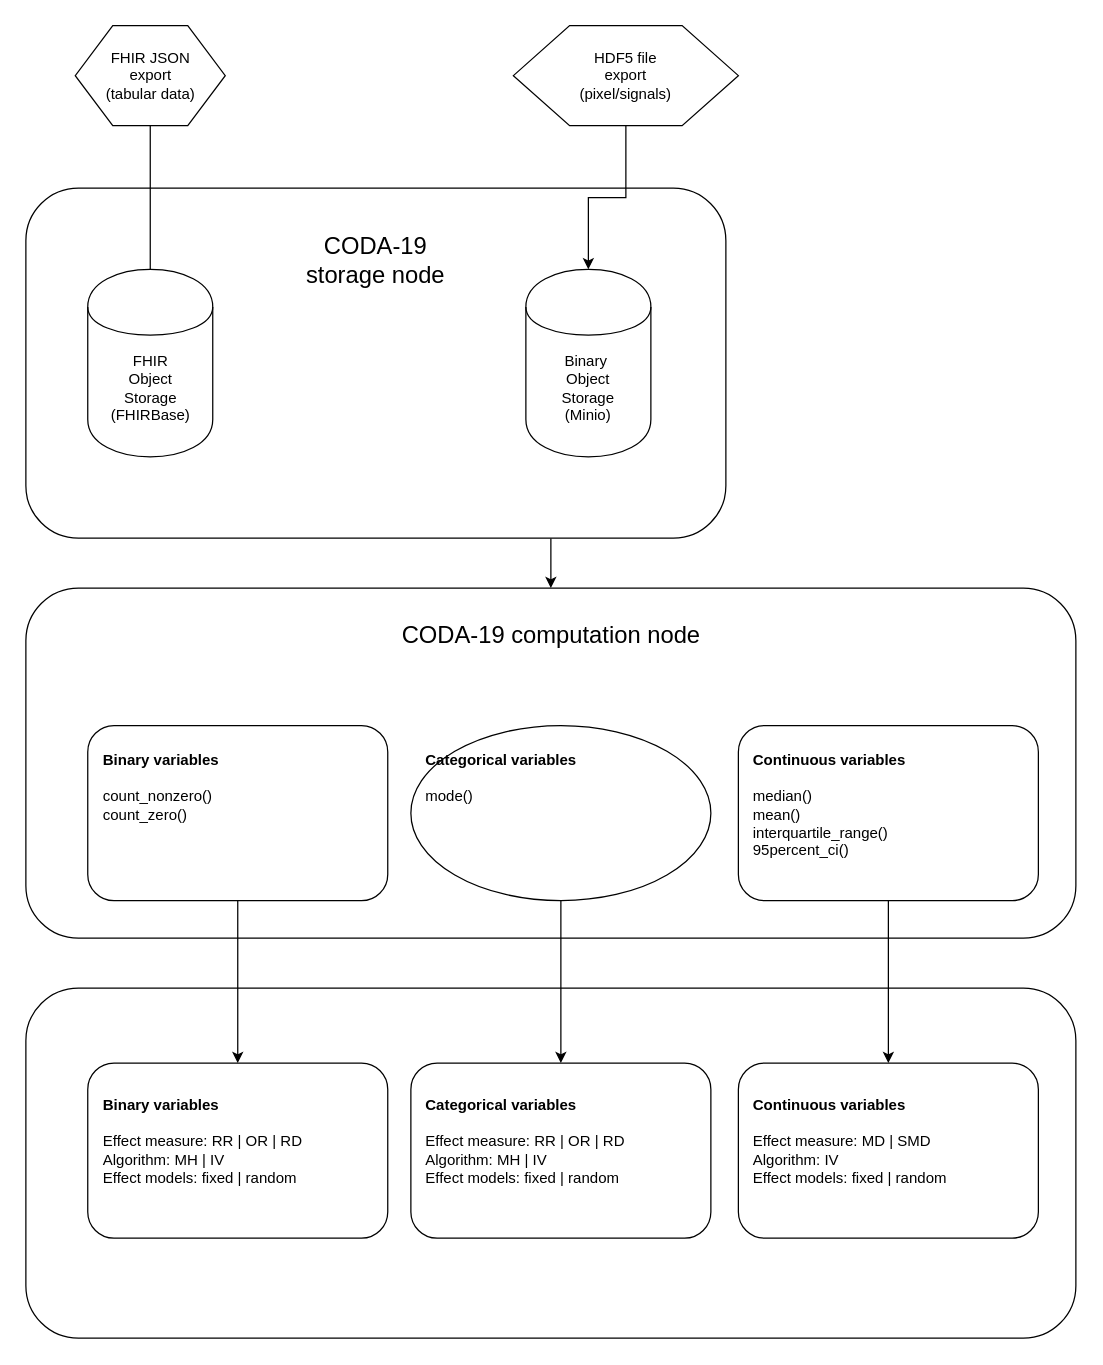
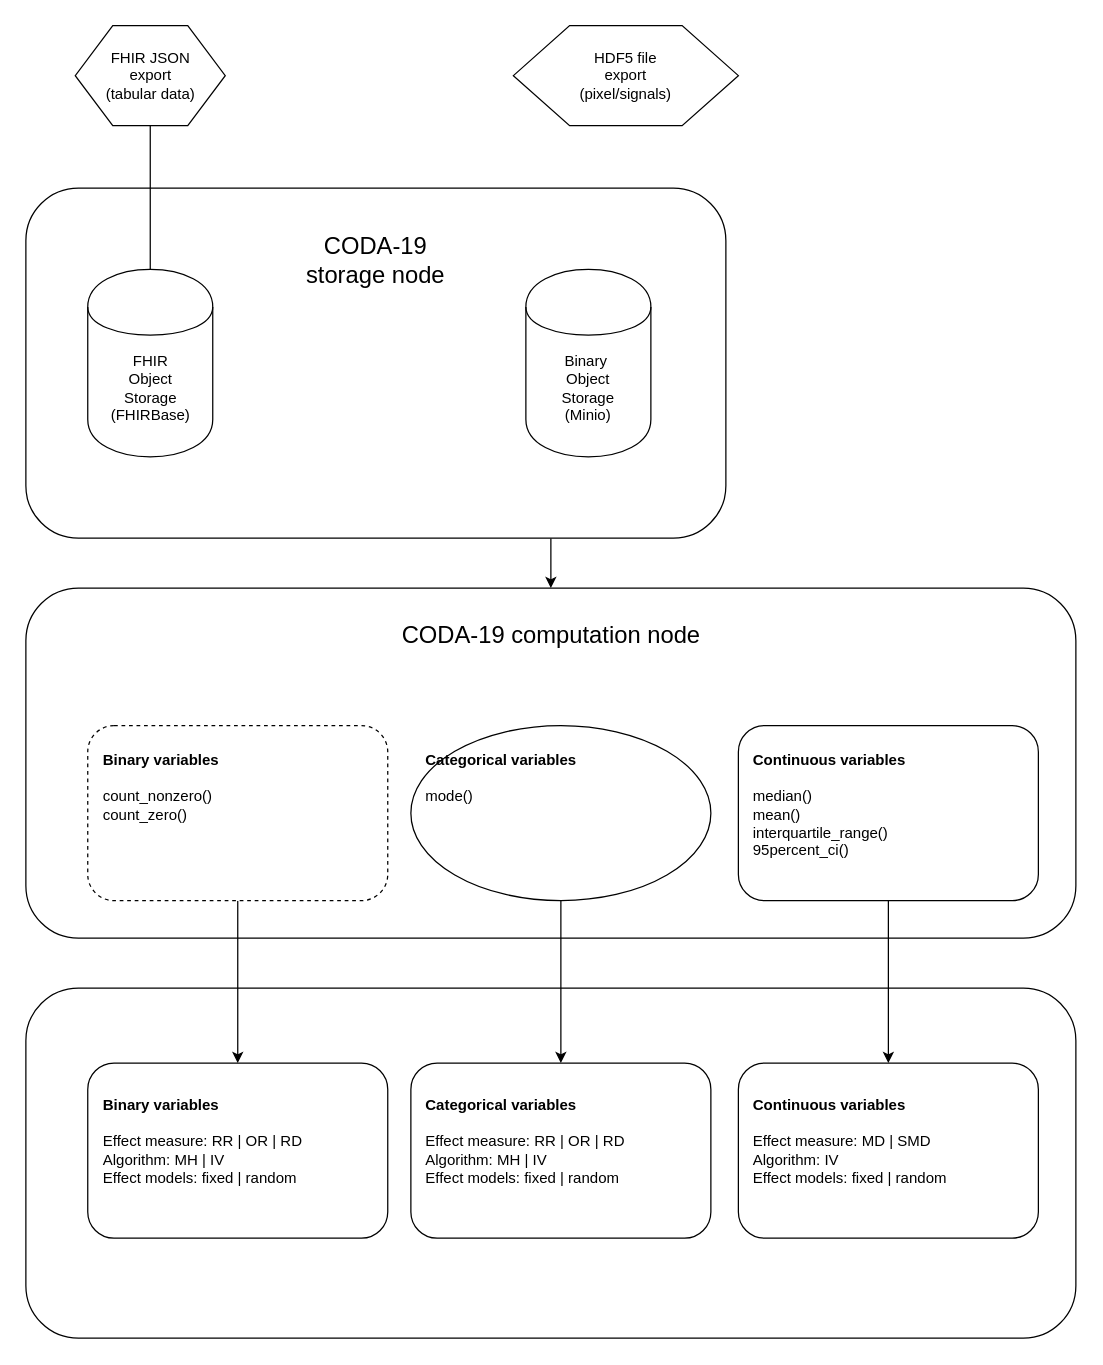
edge "HDF5 file export (pixel/signals)" -> "Binary Object Storage (Minio)": removed
node "Binary variables count_nonzero() count_zero()": style solid -> dashed
